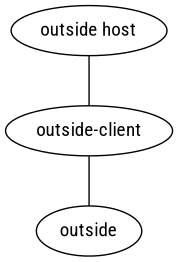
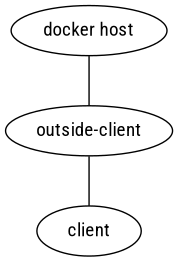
node "outside host": label "outside host" -> "docker host"
node "outside": label "outside" -> "client"
